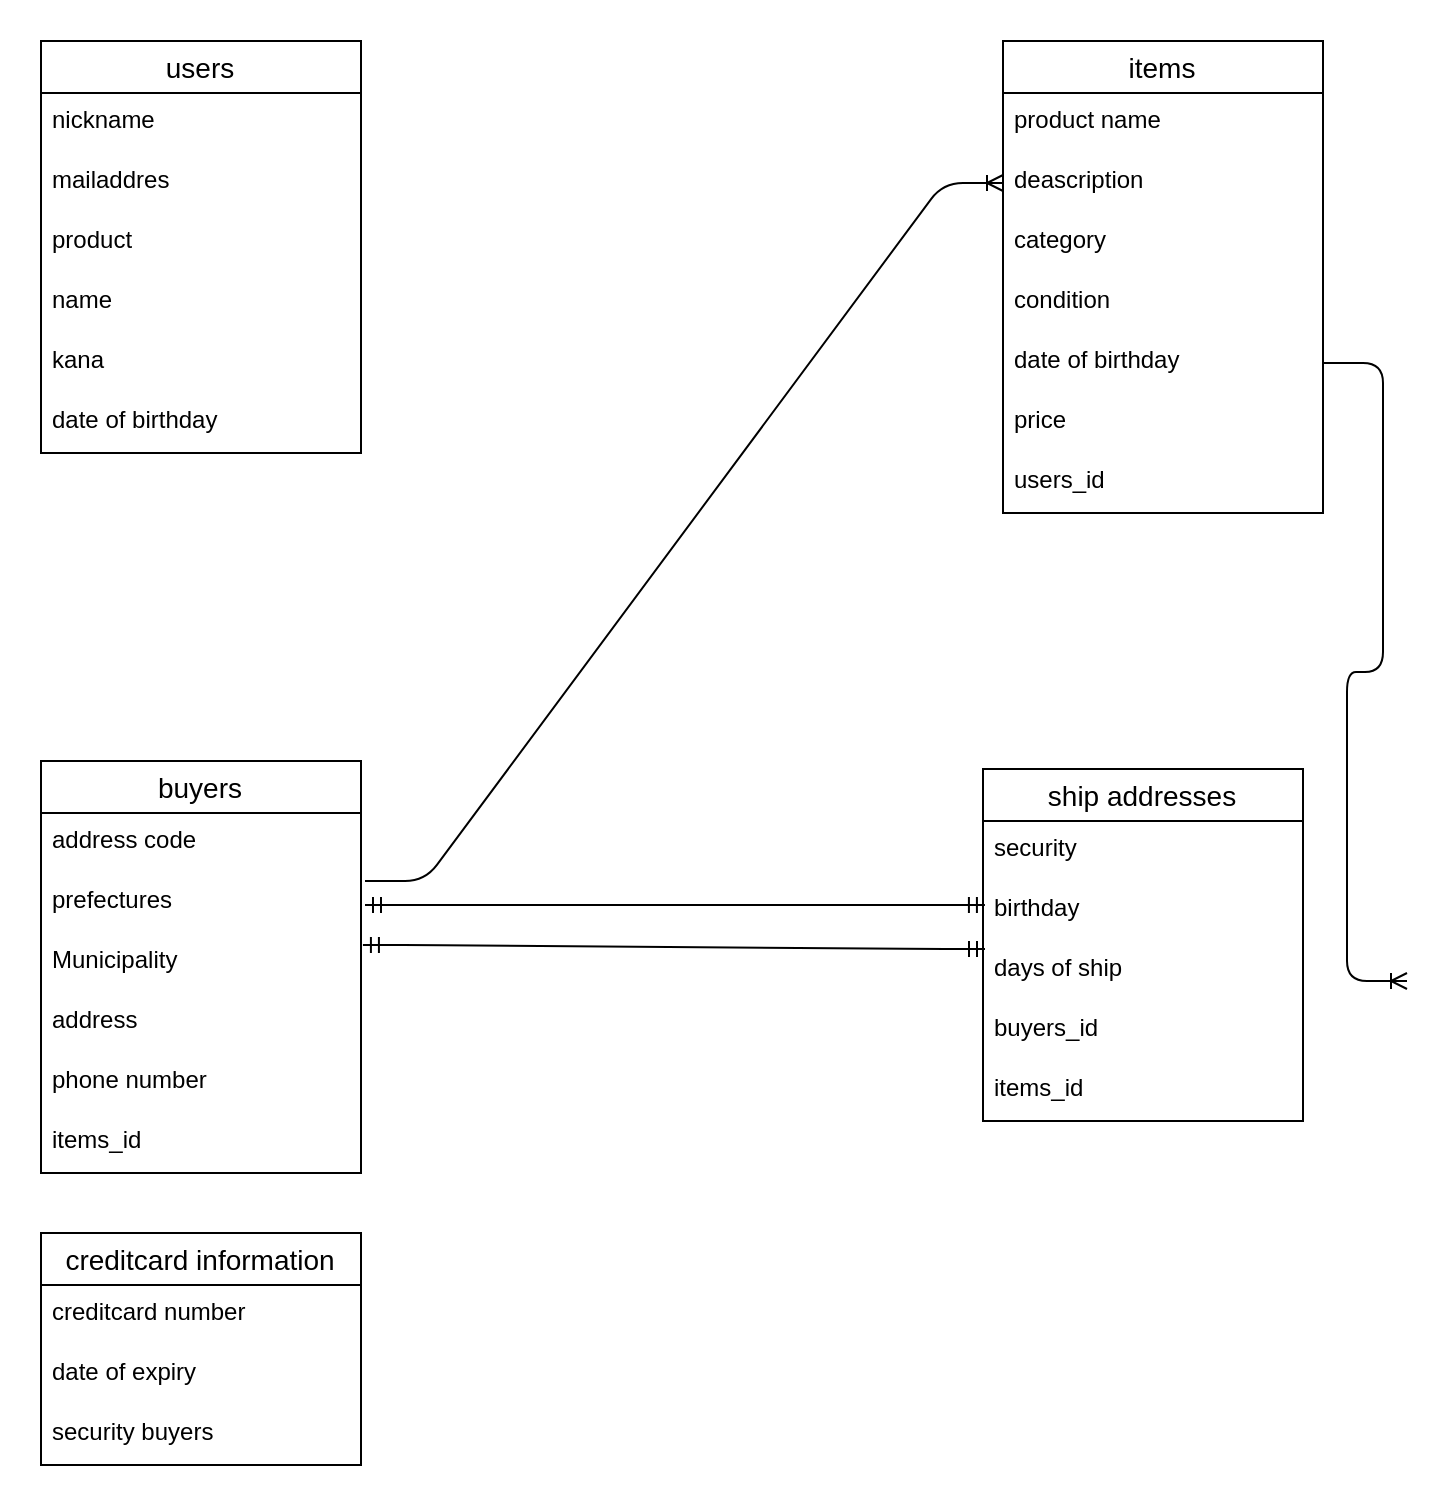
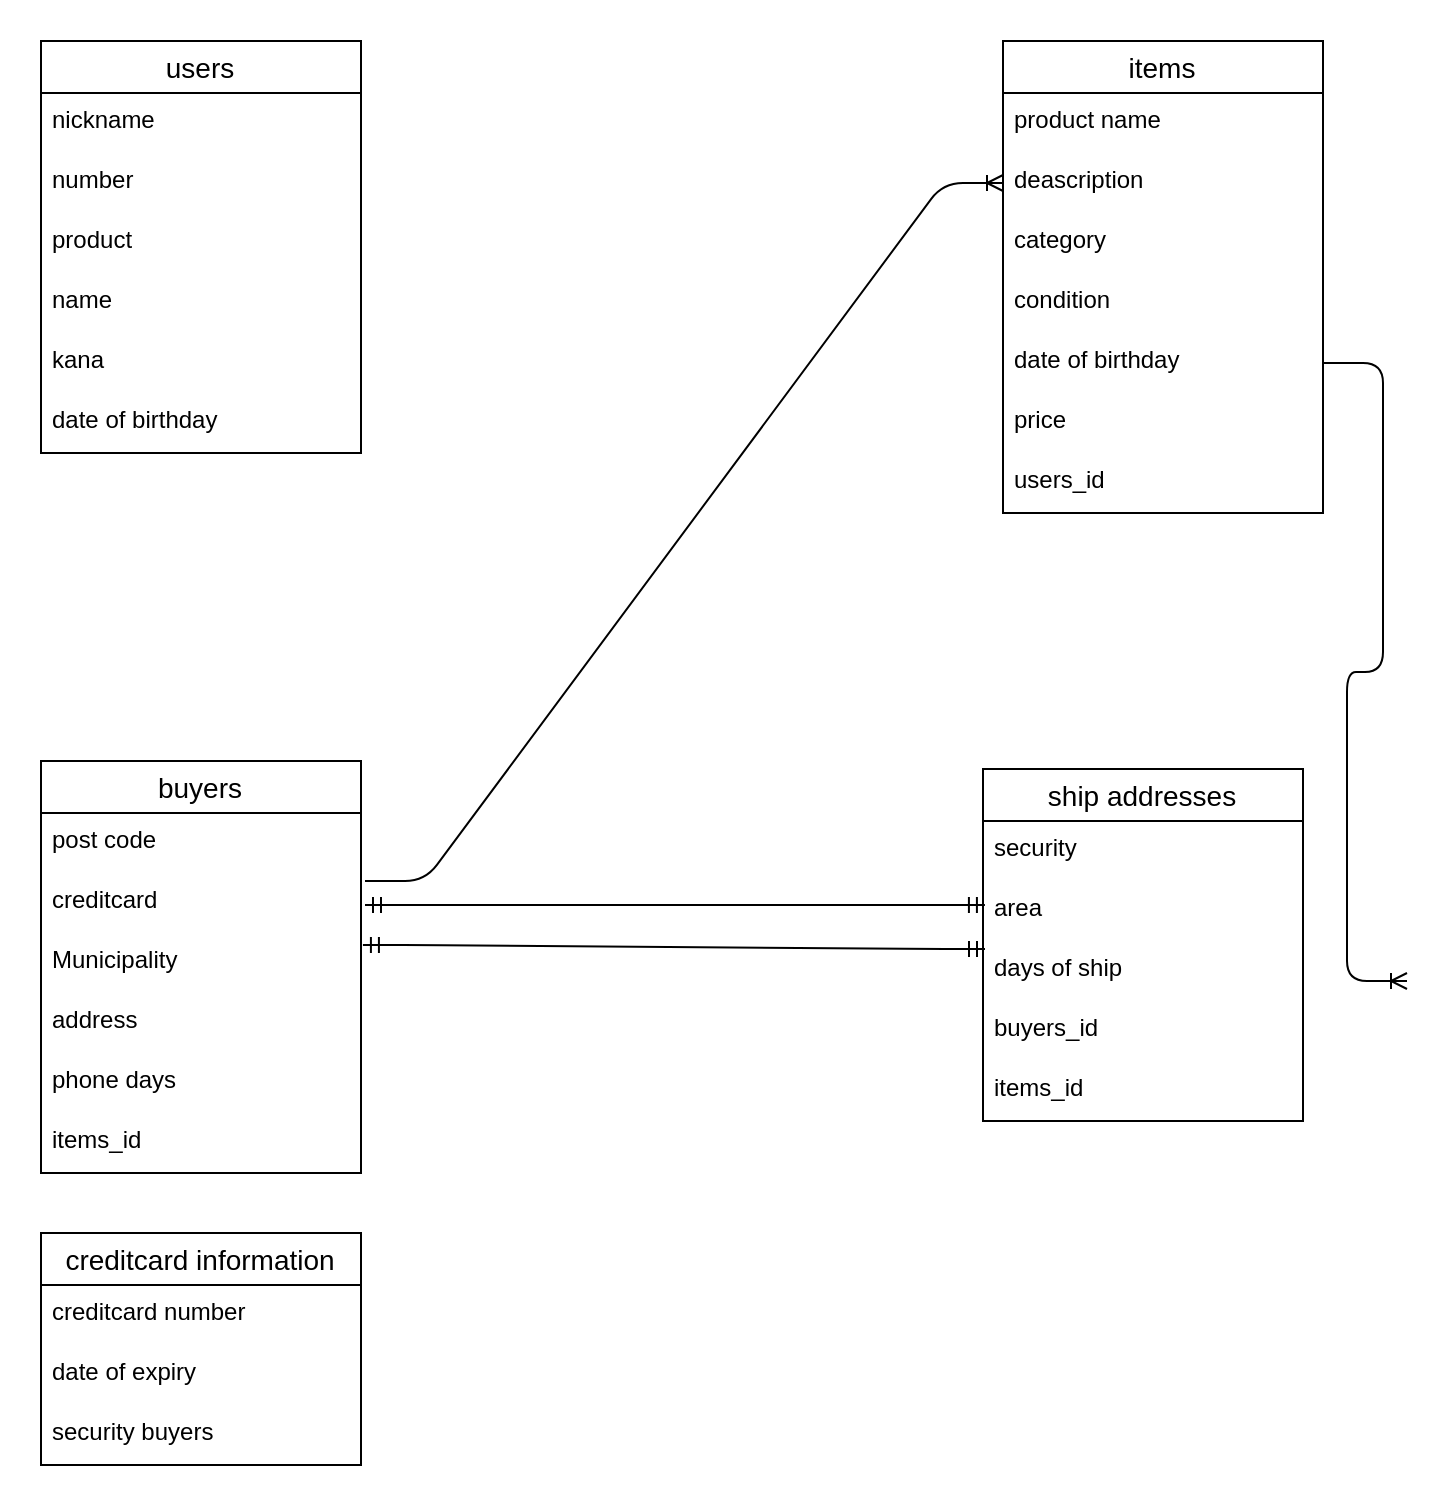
node "mailaddres": label "mailaddres" -> "number"
node "address code": label "address code" -> "post code"
node "prefectures": label "prefectures" -> "creditcard"
node "birthday": label "birthday" -> "area"
node "phone number": label "phone number" -> "phone days"
